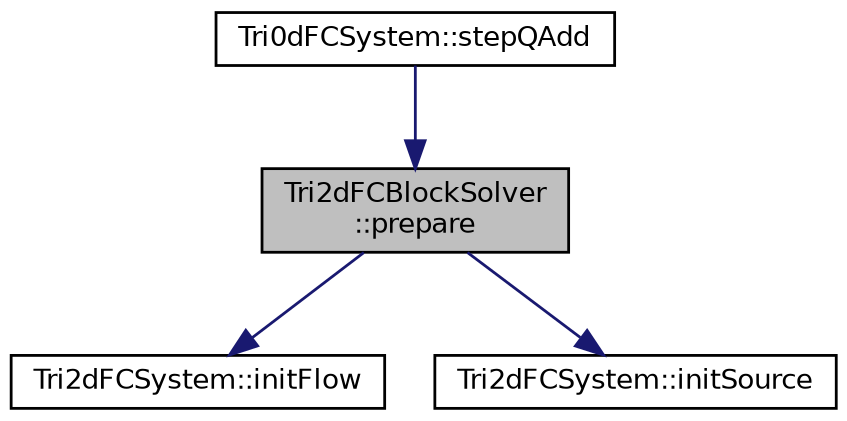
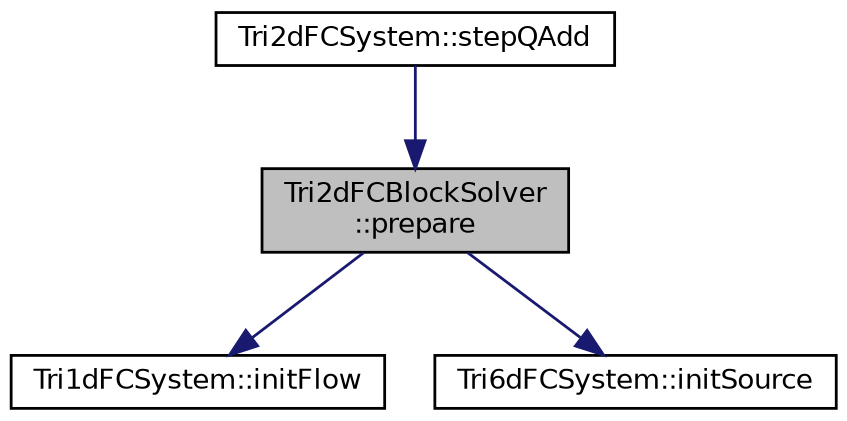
node "Tri0dFCSystem::stepQAdd": label "Tri0dFCSystem::stepQAdd" -> "Tri2dFCSystem::stepQAdd"
node "Tri2dFCSystem::initFlow": label "Tri2dFCSystem::initFlow" -> "Tri1dFCSystem::initFlow"
node "Tri2dFCSystem::initSource": label "Tri2dFCSystem::initSource" -> "Tri6dFCSystem::initSource"
